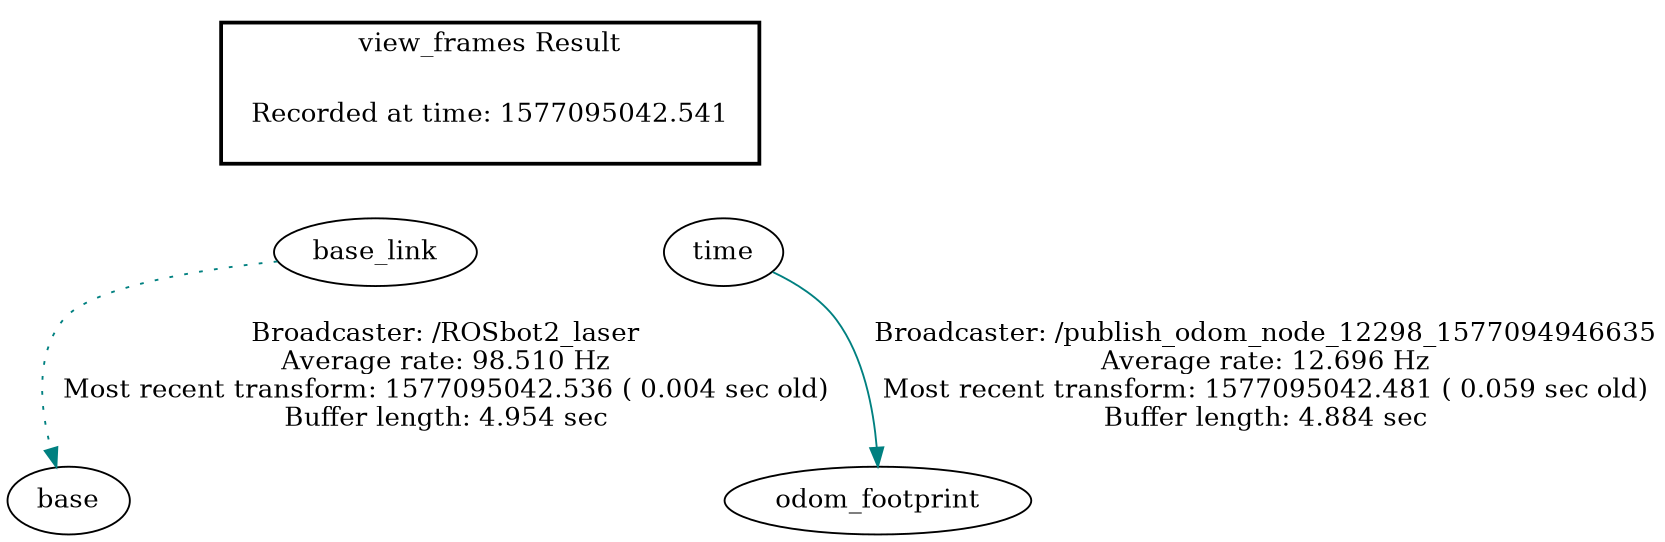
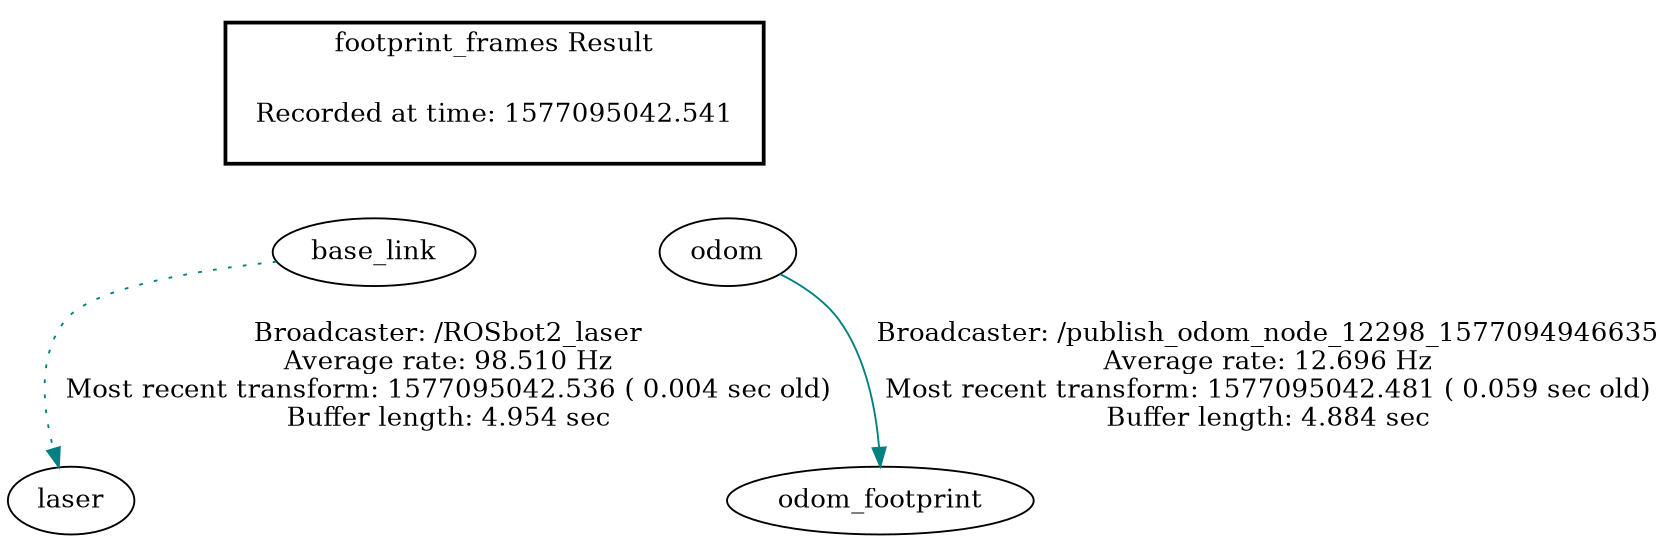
cluster "view_frames Result": label "view_frames Result" -> "footprint_frames Result"
node "time": label "time" -> "odom"
node "base": label "base" -> "laser"
